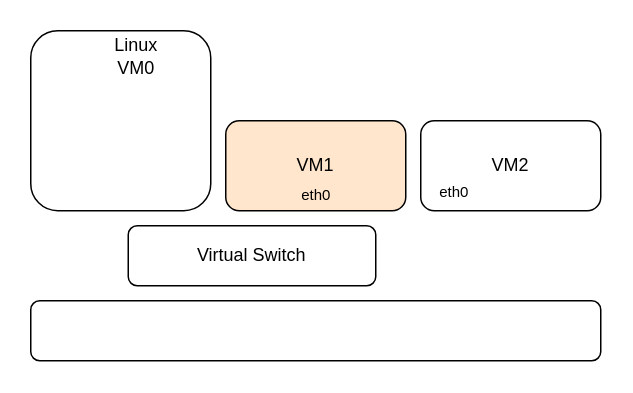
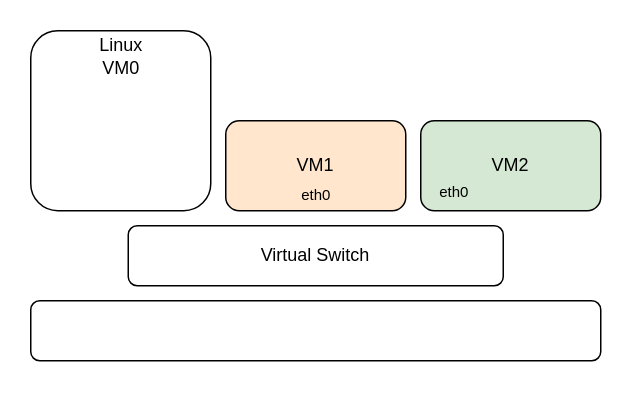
node "Linux VM0": moved (136, 56) -> (121, 56)
node "VM2": fillcolor #ffffff -> #d5e8d4
node "Virtual Switch": size 248x60 -> 375x60
